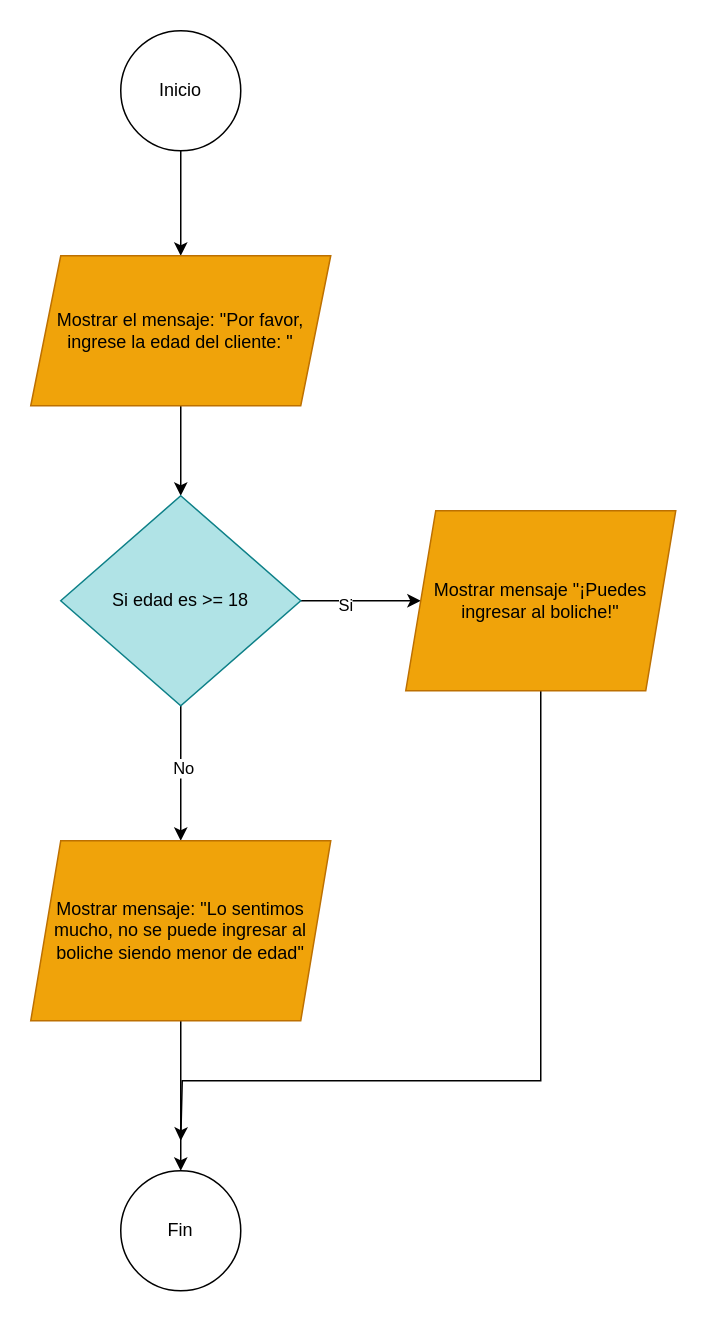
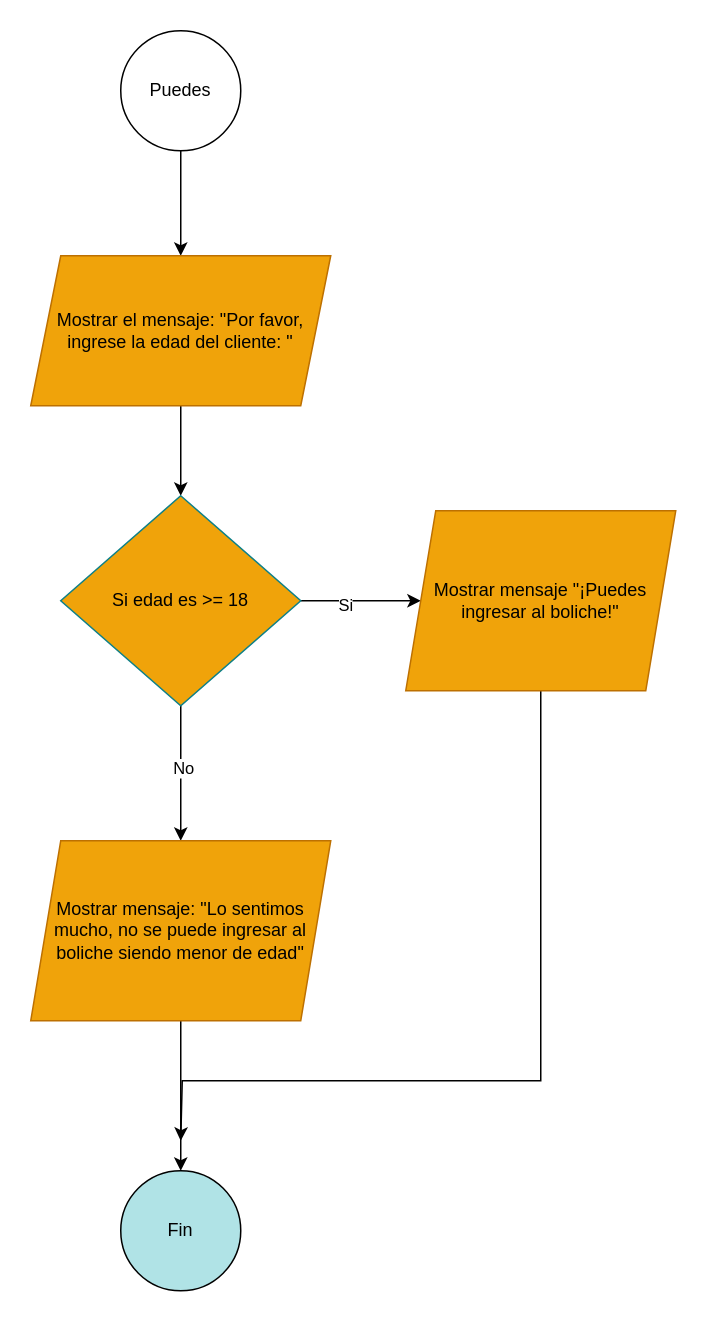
node "Inicio": label "Inicio" -> "Puedes"
node "Si edad es >= 18": fillcolor #b0e3e6 -> #f0a30a
node "Fin": fillcolor #ffffff -> #b0e3e6
